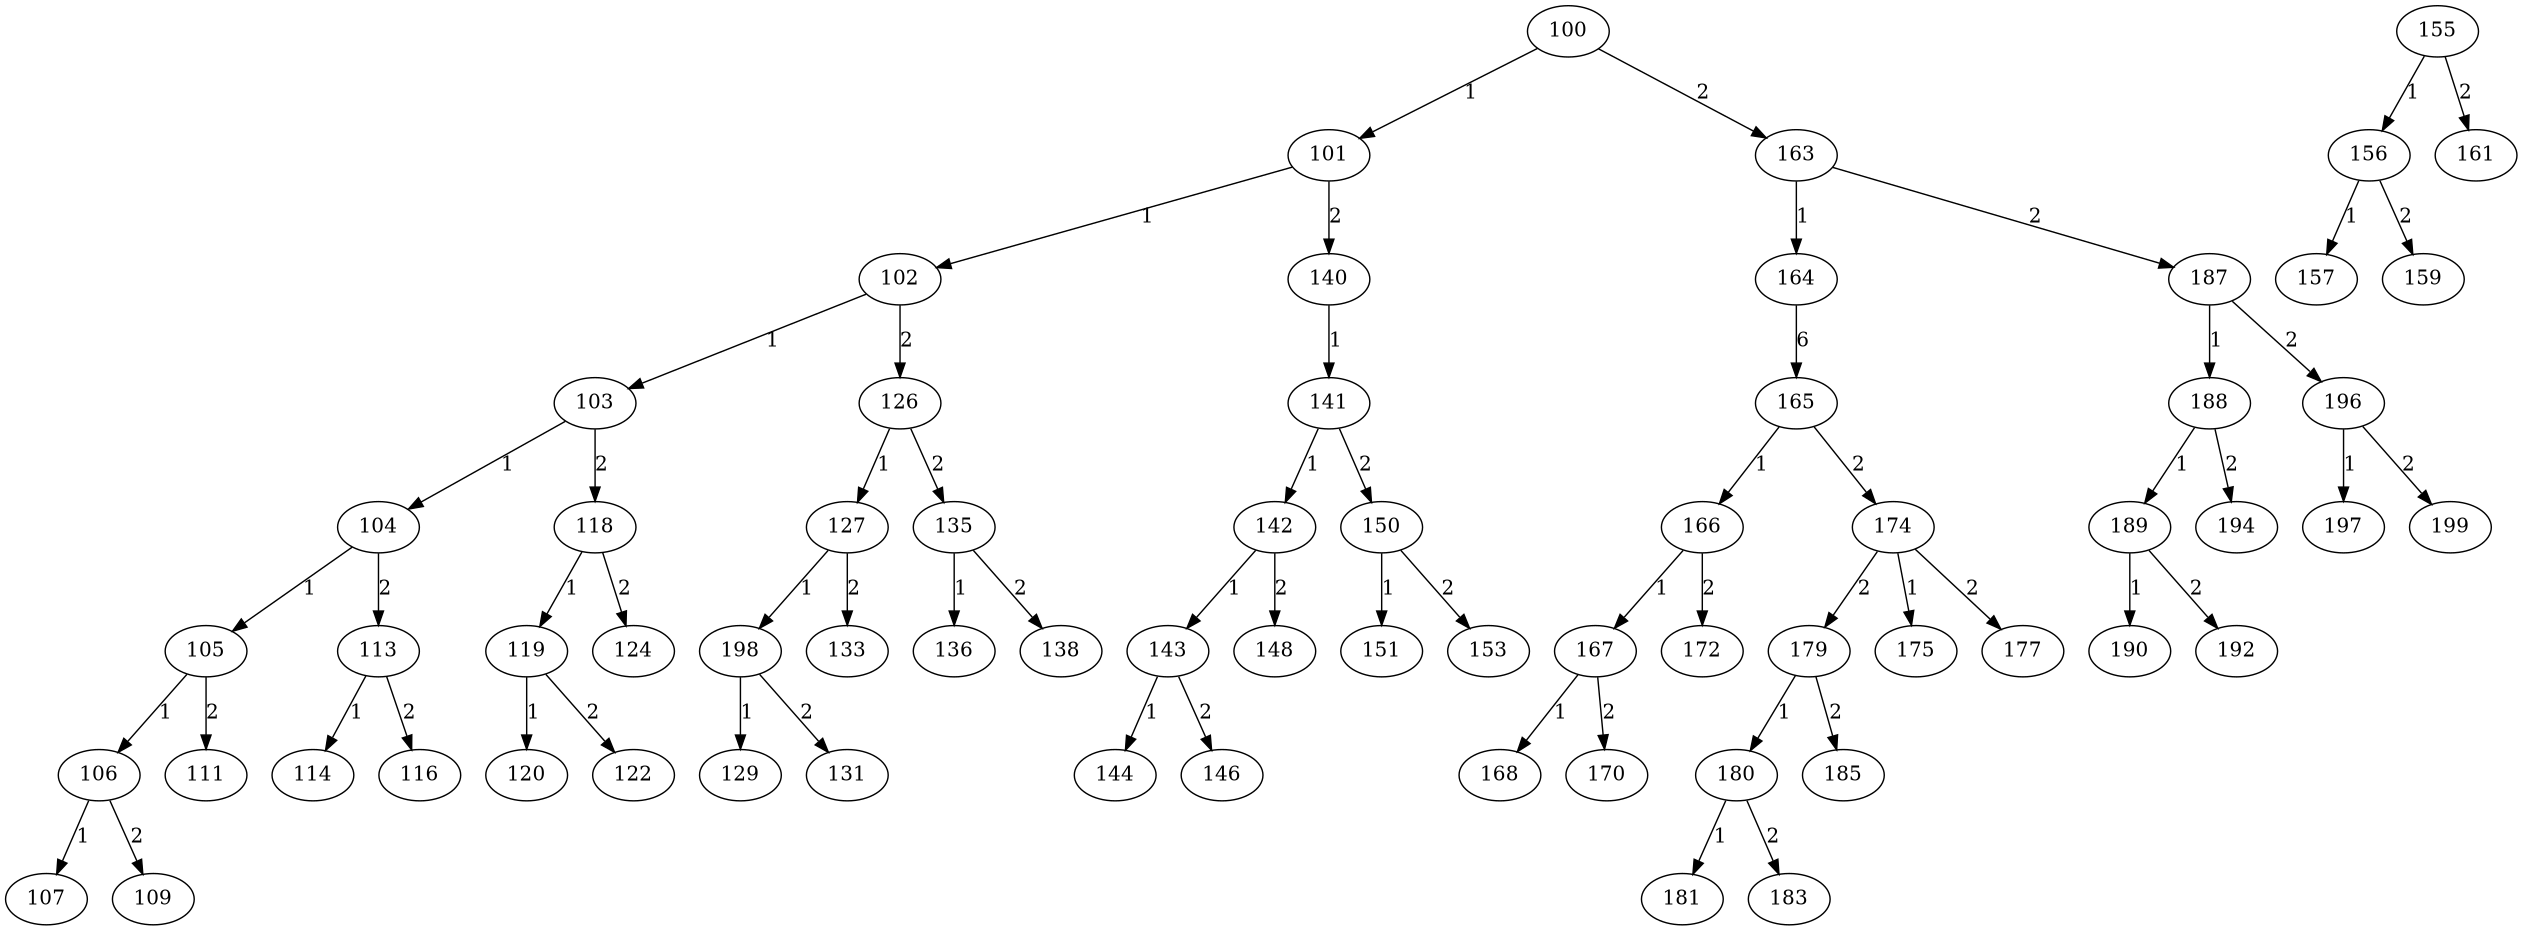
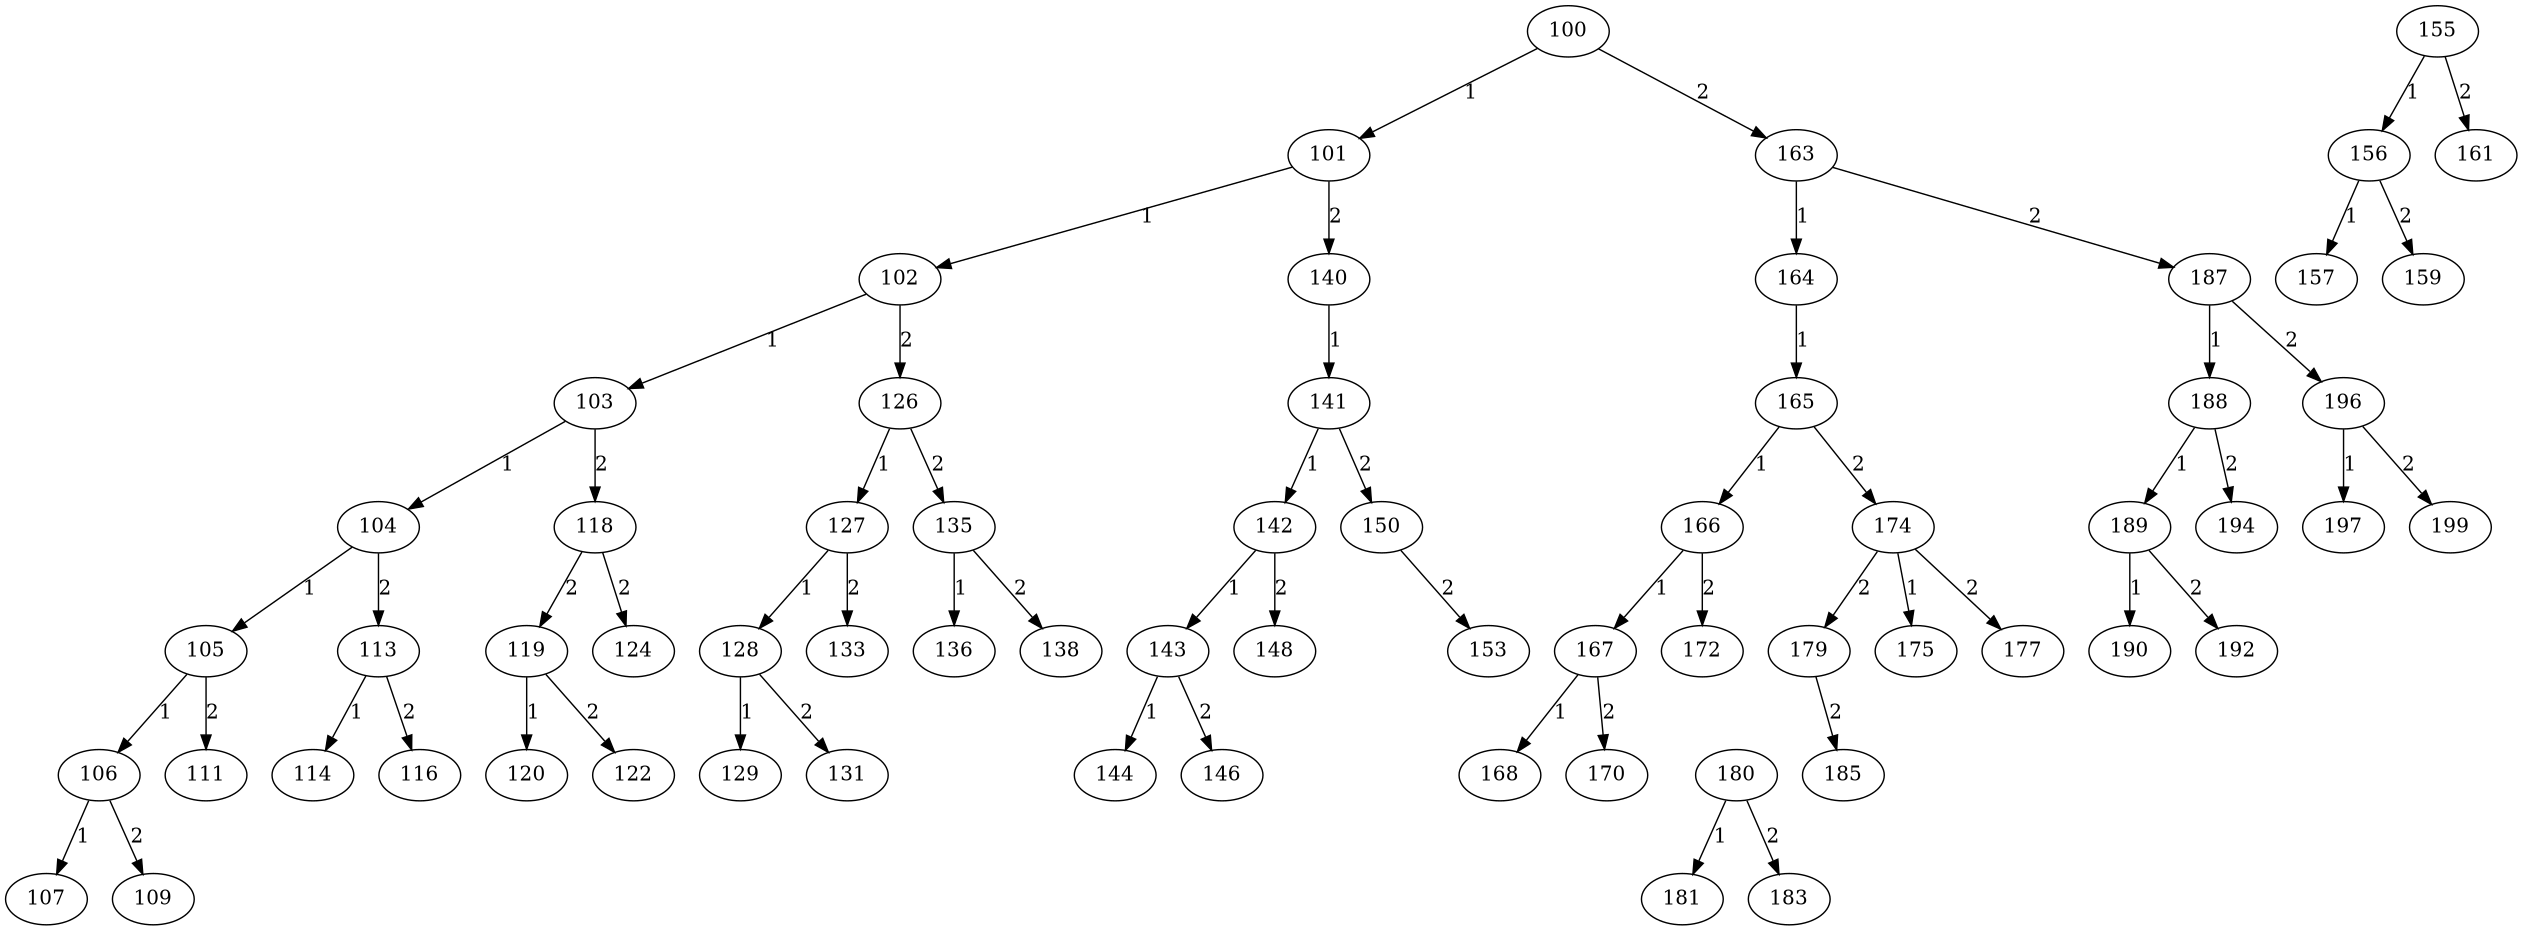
edge "164" -> "165": label "6" -> "1"
edge "118" -> "119": label "1" -> "2"
node "198": label "198" -> "128"
node "151": removed
edge "179" -> "180": removed, label "1"
